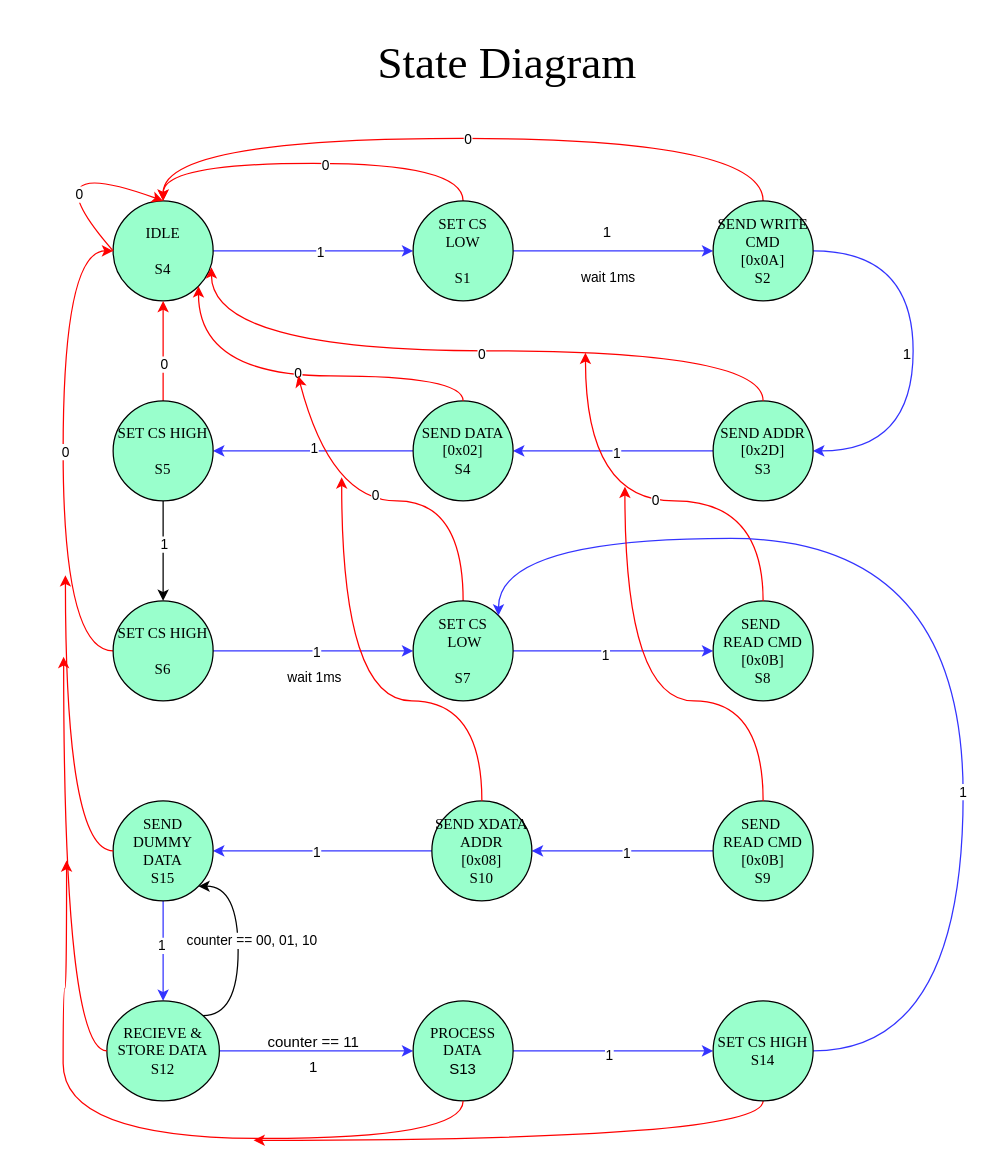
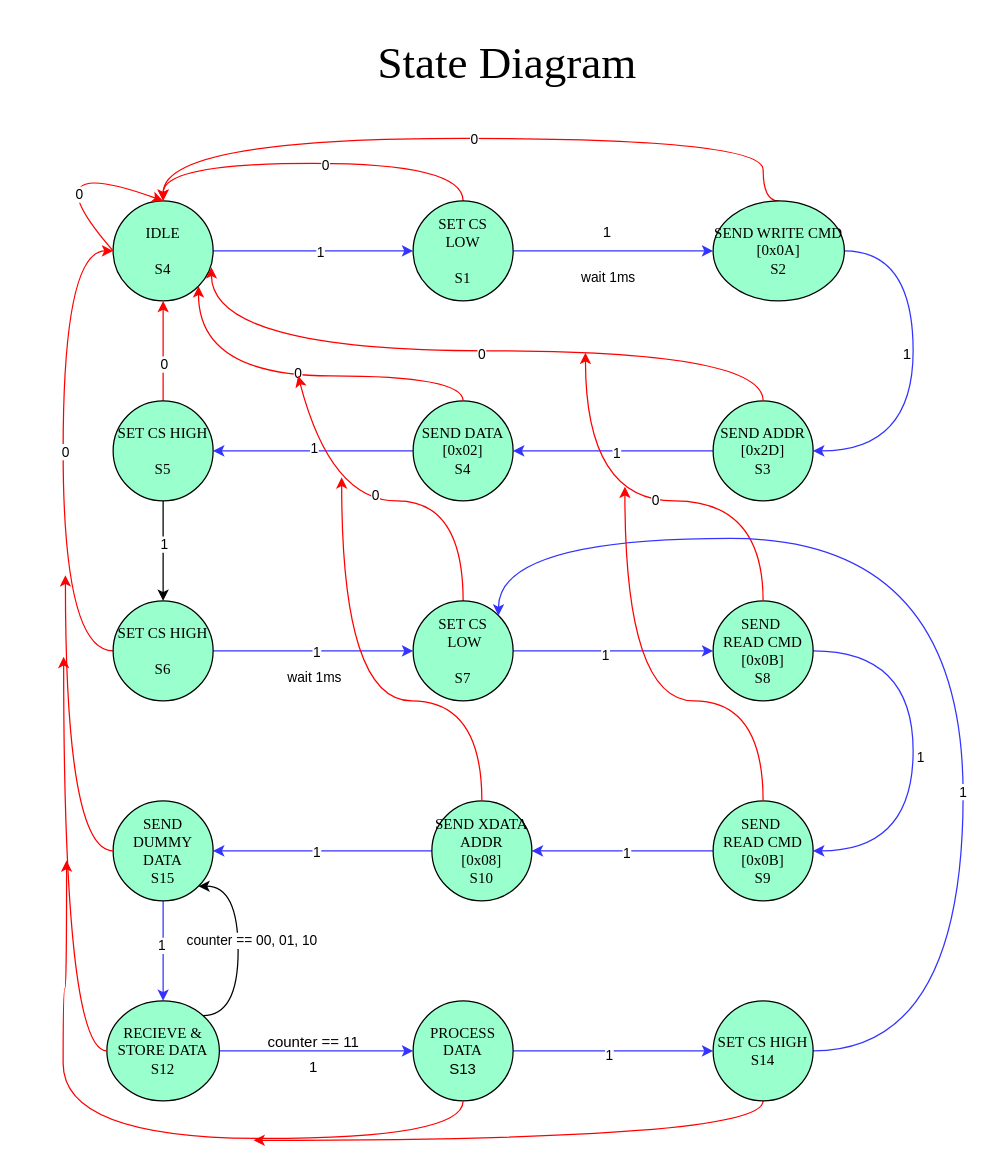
node "SEND WRITE CMD [0x0A] S2": size 100x100 -> 131x100
edge "SEND READ CMD [0x0B] S8" -> "SEND READ CMD [0x0B] S9": added, label "1"
